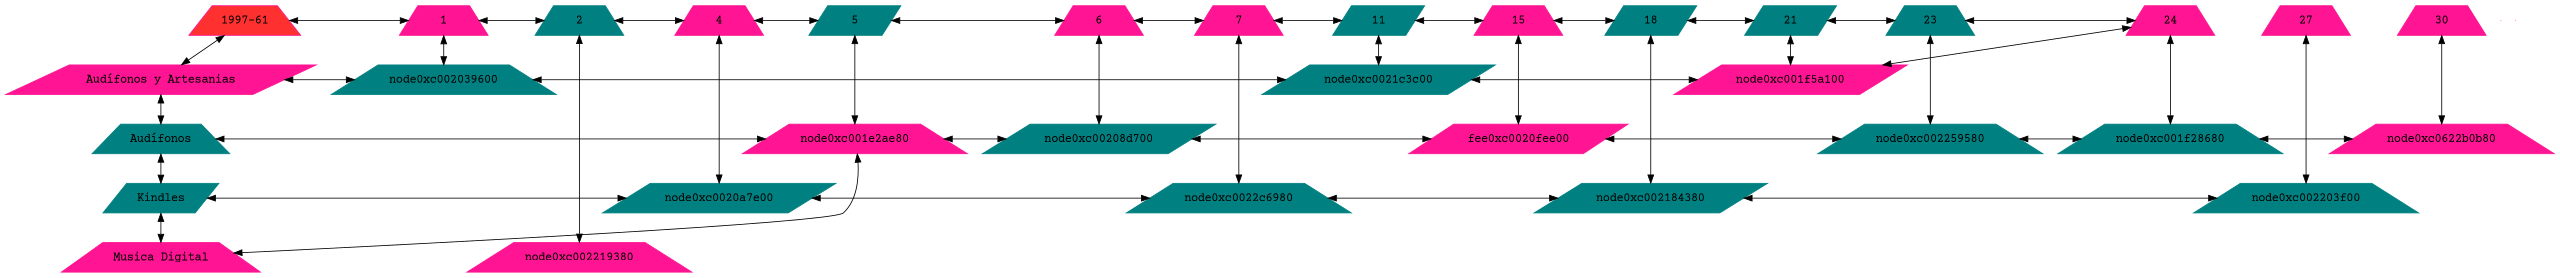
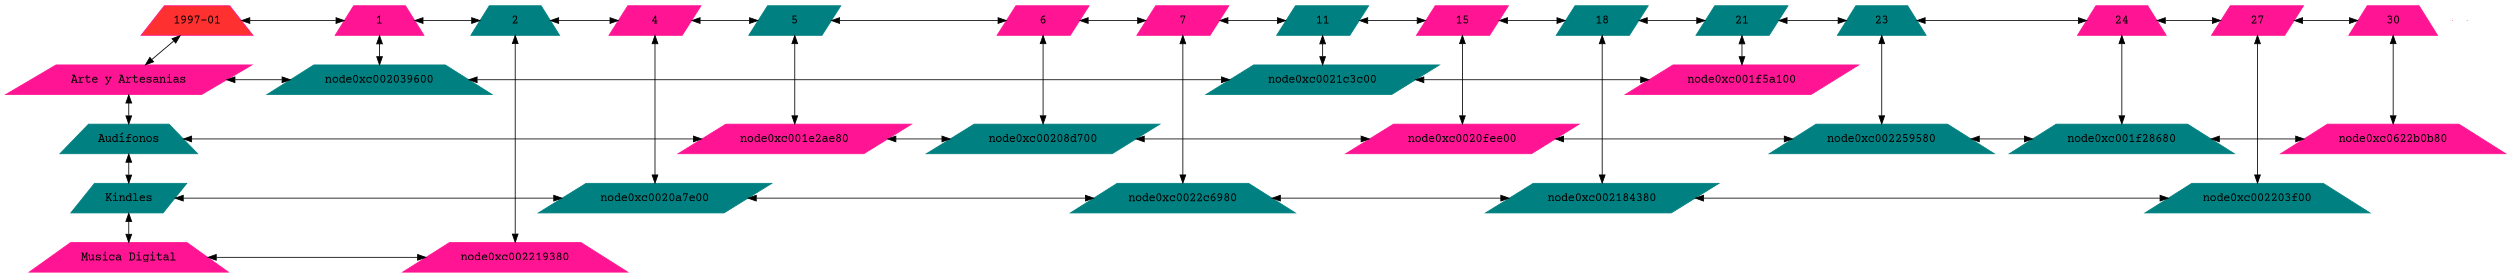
node "1997-61": label "1997-61" -> "1997-01"
node "4": shape trapezium -> parallelogram
node "6": shape trapezium -> parallelogram
node "7": shape trapezium -> parallelogram
node "15": shape trapezium -> parallelogram
node "27": shape trapezium -> parallelogram
edge "27" -- "30": added
edge "24" -- "node0xc001f5a100": now "24" -- "27"
node "Audífonos y Artesanias": label "Audífonos y Artesanias" -> "Arte y Artesanias"
node "node0xc001e2ae80": shape trapezium -> parallelogram
node "fee0xc0020fee00": label "fee0xc0020fee00" -> "node0xc0020fee00"
edge "node0xc001e2ae80" -- "Musica Digital": now "node0xc002219380" -- "Musica Digital"
